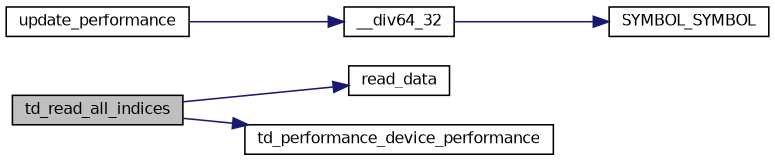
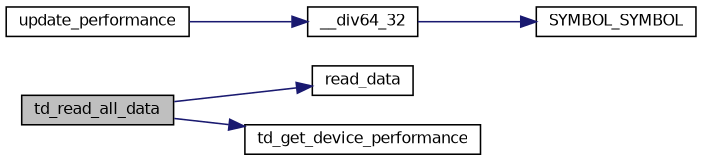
node "td_read_all_indices": label "td_read_all_indices" -> "td_read_all_data"
node "td_performance_device_performance": label "td_performance_device_performance" -> "td_get_device_performance"
